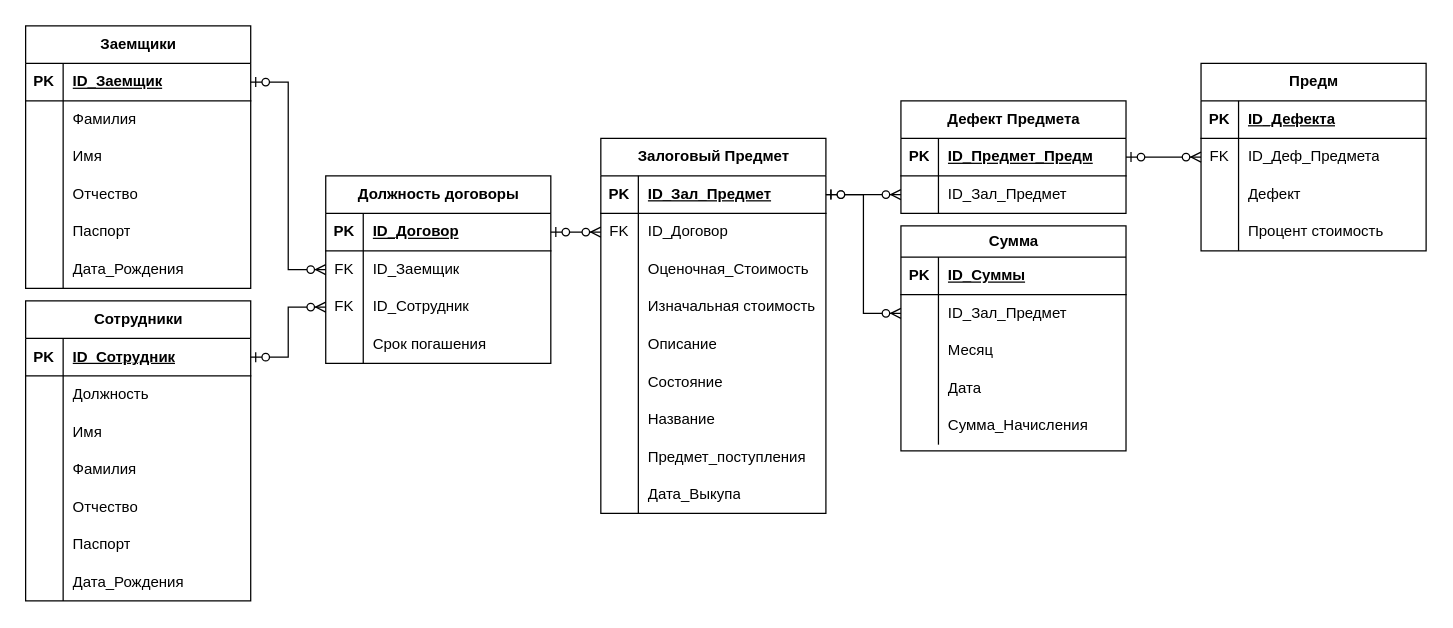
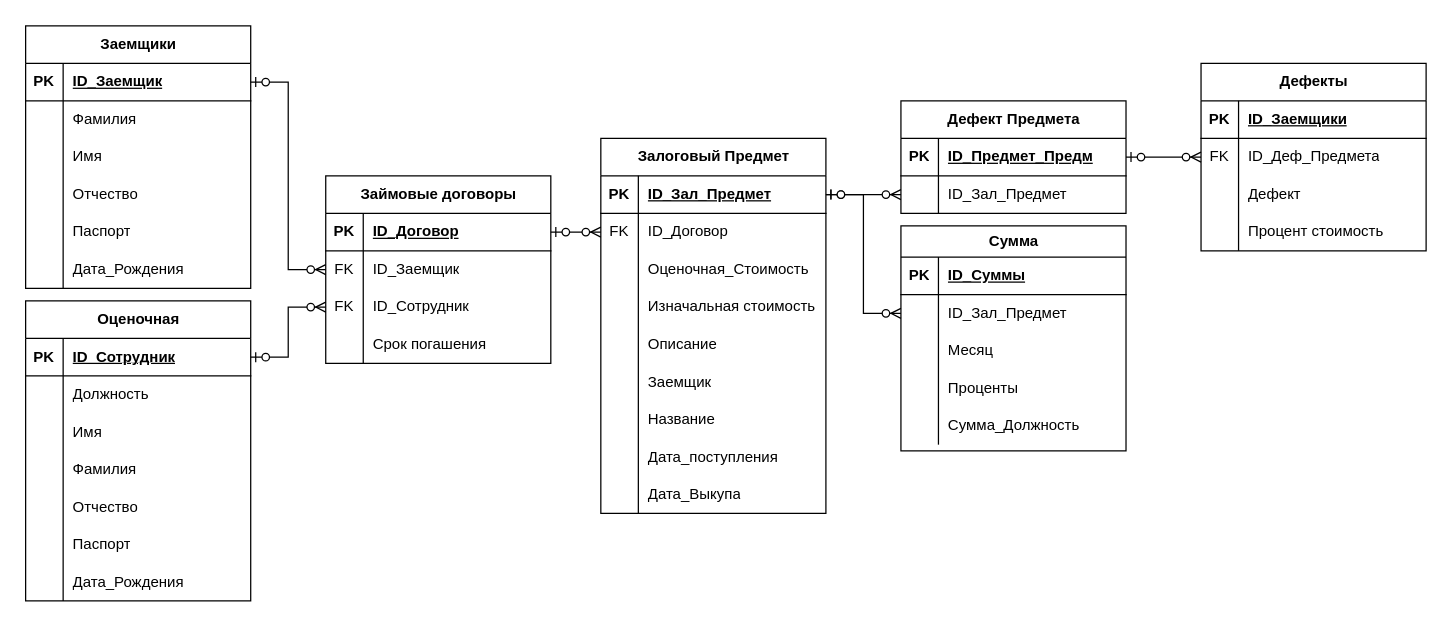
node "Предм": label "Предм" -> "Дефекты"
node "ID_Дефекта": label "ID_Дефекта" -> "ID_Заемщики"
node "Должность договоры": label "Должность договоры" -> "Займовые договоры"
node "Сотрудники": label "Сотрудники" -> "Оценочная"
node "Состояние": label "Состояние" -> "Заемщик"
node "Дата": label "Дата" -> "Проценты"
node "Сумма_Начисления": label "Сумма_Начисления" -> "Сумма_Должность"
node "Предмет_поступления": label "Предмет_поступления" -> "Дата_поступления"
